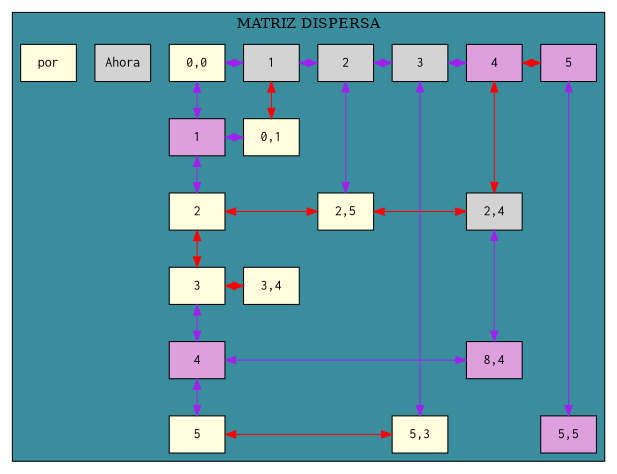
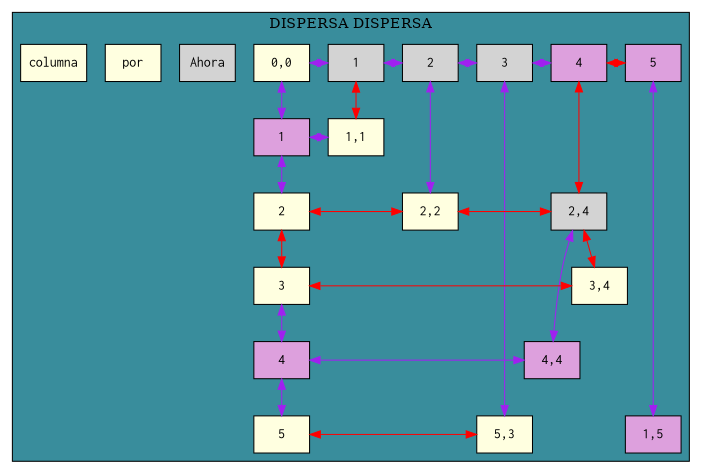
cluster "MATRIZ DISPERSA": label "MATRIZ DISPERSA" -> "DISPERSA DISPERSA"
node "columna": added
node "0,1": label "0,1" -> "1,1"
node "2,5": label "2,5" -> "2,2"
edge "2,4" -- "3,4": added
node "8,4": label "8,4" -> "4,4"
node "5,5": label "5,5" -> "1,5"
